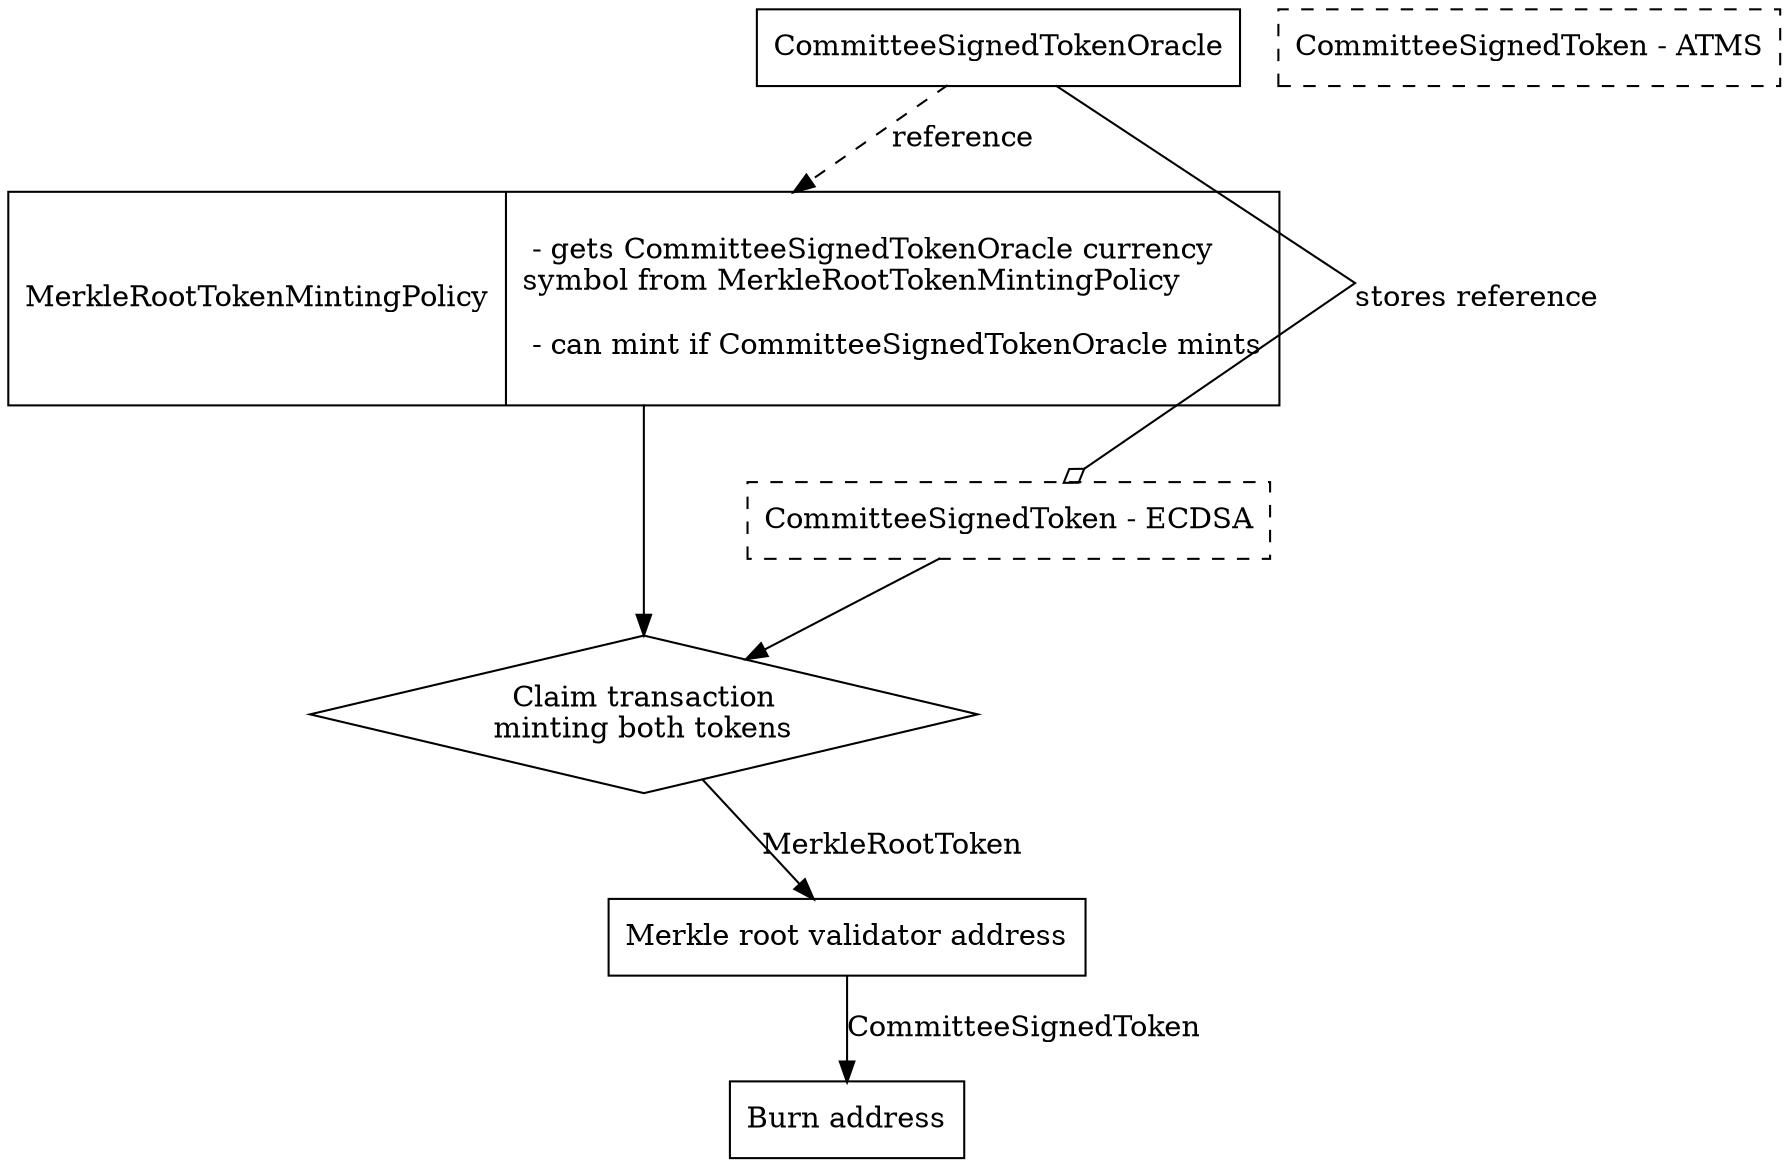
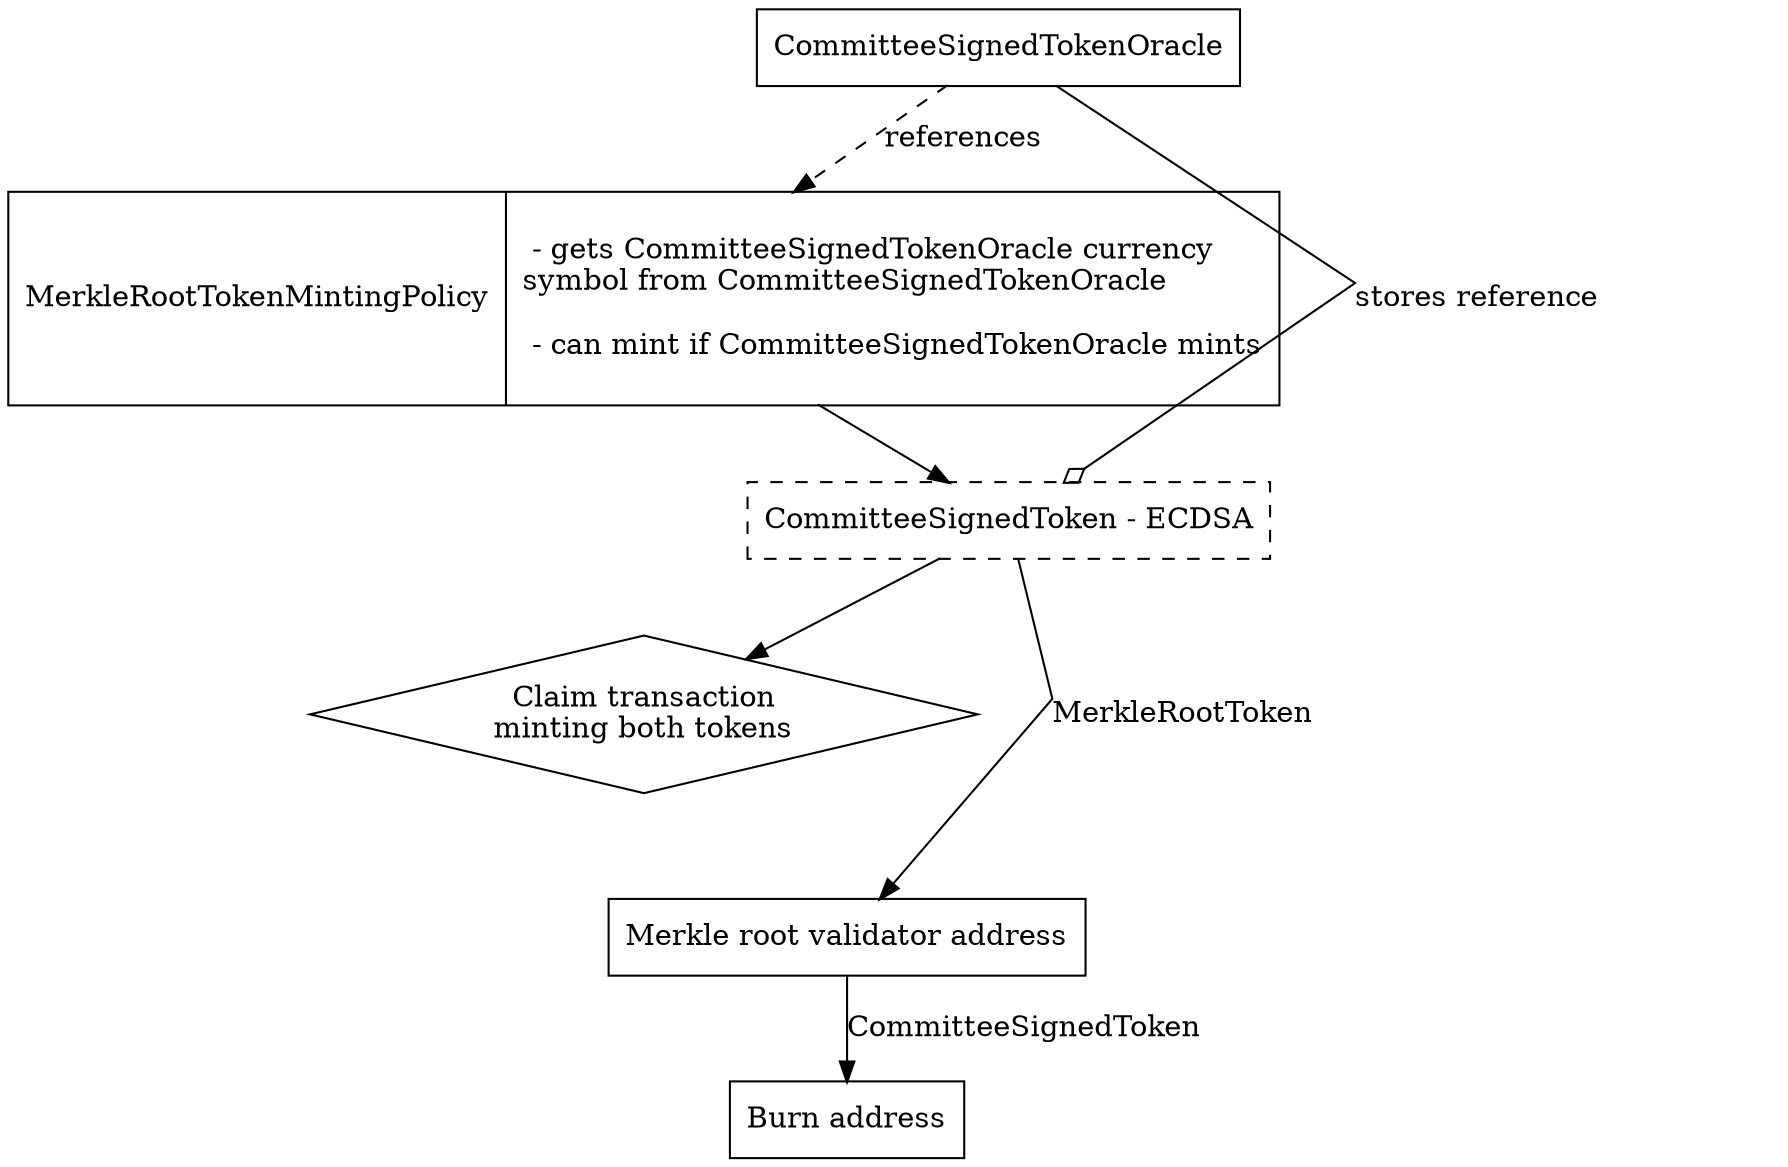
node "CommitteeSignedToken - ATMS": removed
edge "CommitteeSignedTokenOracle" -> "MerkleRootTokenMintingPolicy": label "reference" -> "references"
node "MerkleRootTokenMintingPolicy": text "symbol from MerkleRootTokenMintingPolicy" -> "symbol from CommitteeSignedTokenOracle"
edge "MerkleRootTokenMintingPolicy" -> "Claim transaction minting both tokens": now "MerkleRootTokenMintingPolicy" -> "CommitteeSignedToken - ECDSA"
edge "Claim transaction minting both tokens" -> "Merkle root validator address": now "CommitteeSignedToken - ECDSA" -> "Merkle root validator address"
